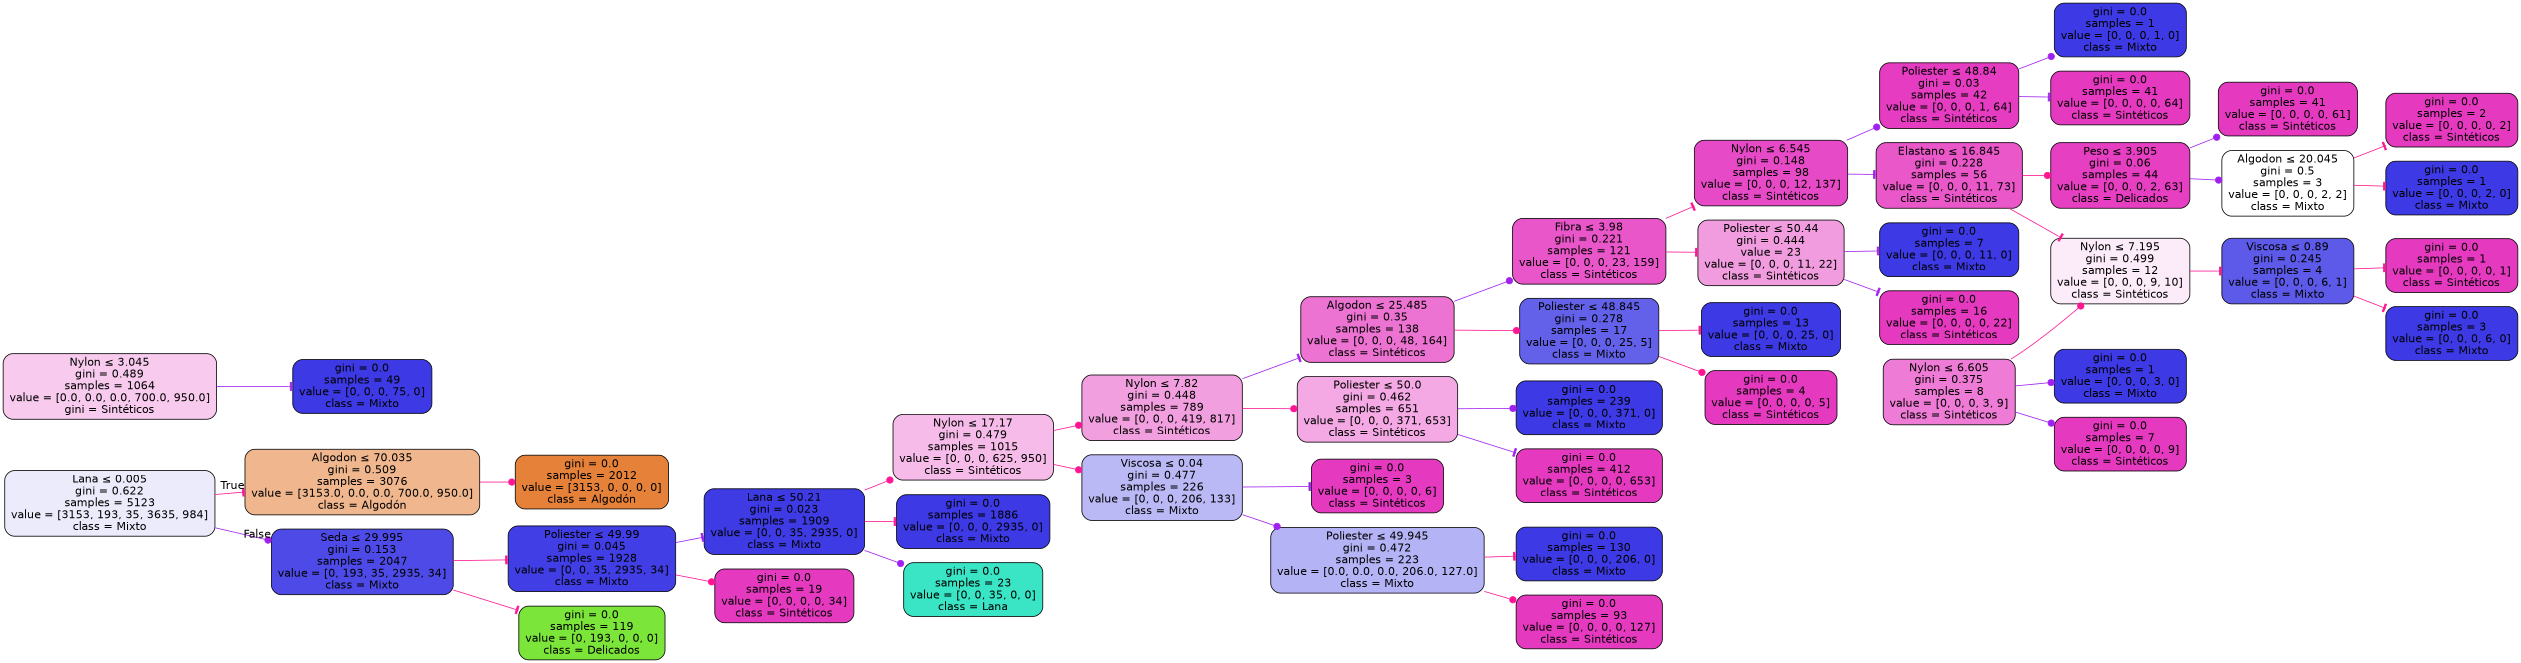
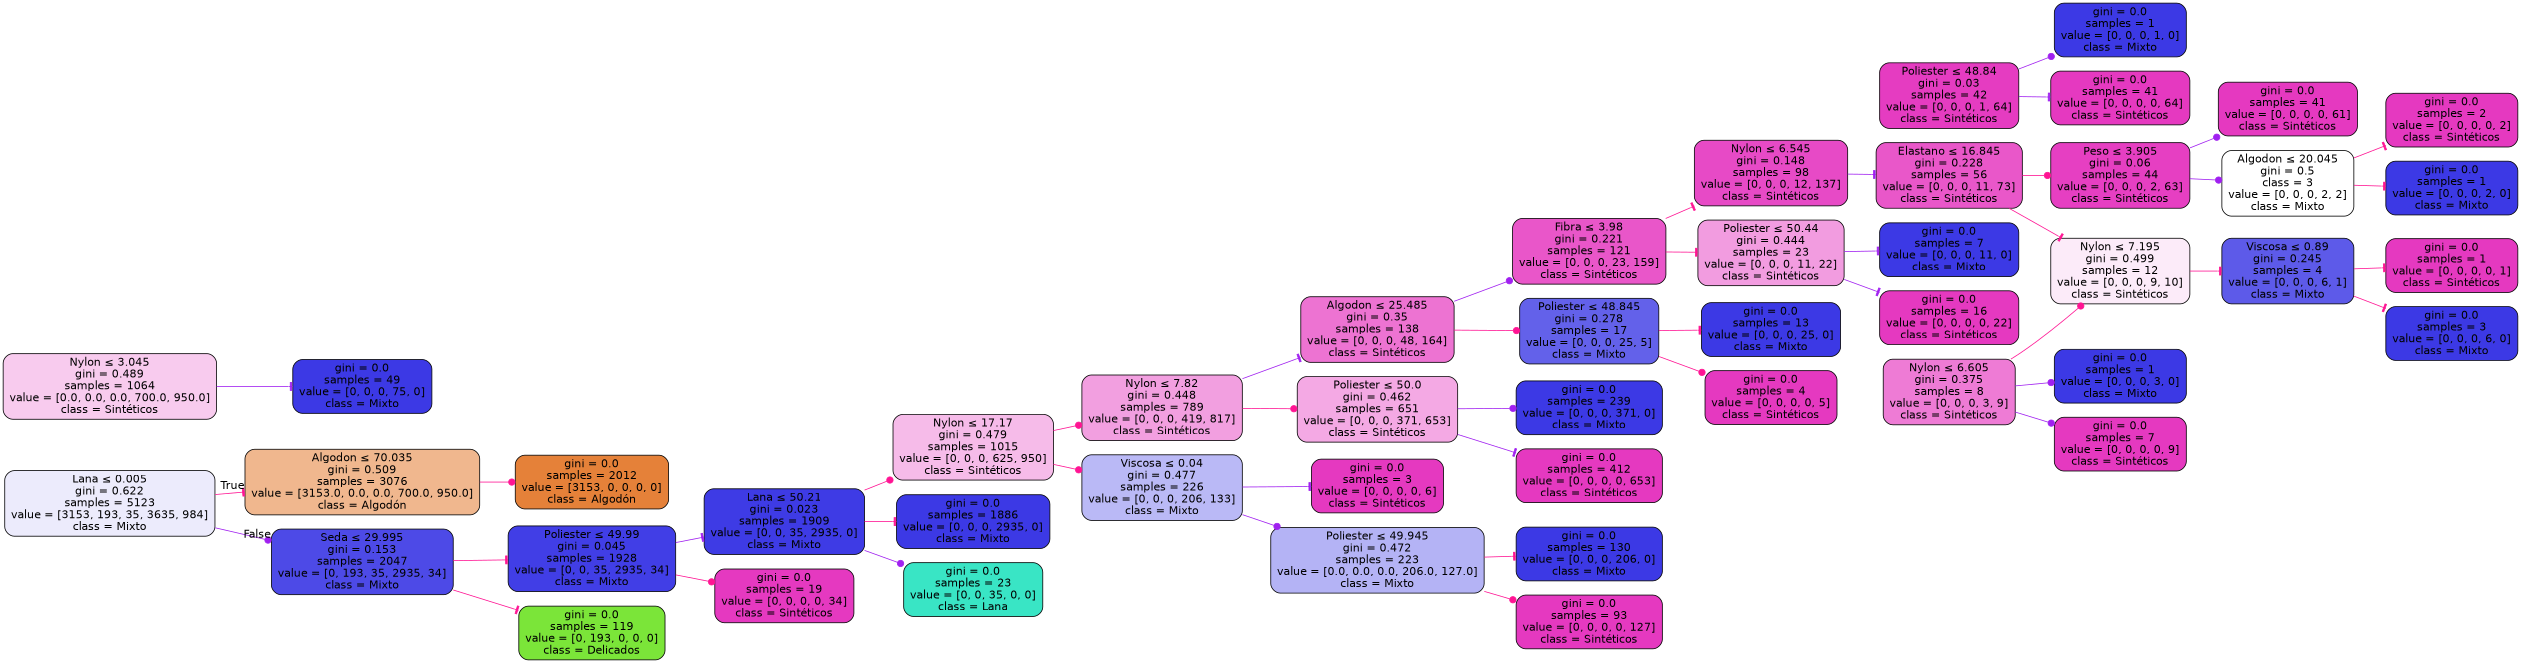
edge "Nylon ≤ 6.545" -> "Poliester ≤ 48.84": removed
node "Algodon ≤ 20.045": text "samples = 3" -> "class = 3"
node "Peso ≤ 3.905": text "class = Delicados" -> "class = Sintéticos"
node "Poliester ≤ 50.44": text "value = 23" -> "samples = 23"
node "Nylon ≤ 3.045": text "gini = Sintéticos" -> "class = Sintéticos"
